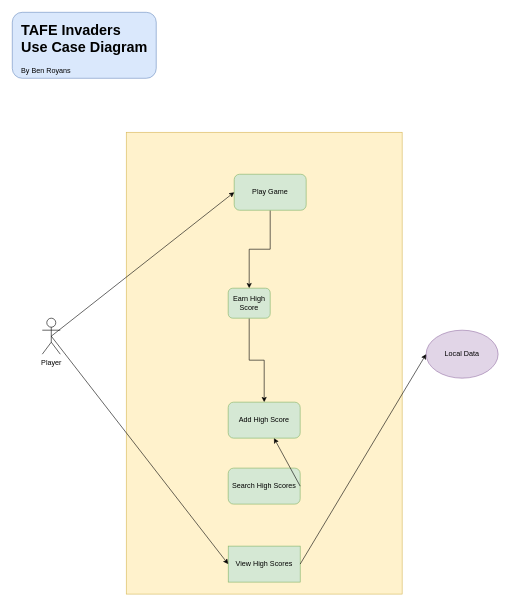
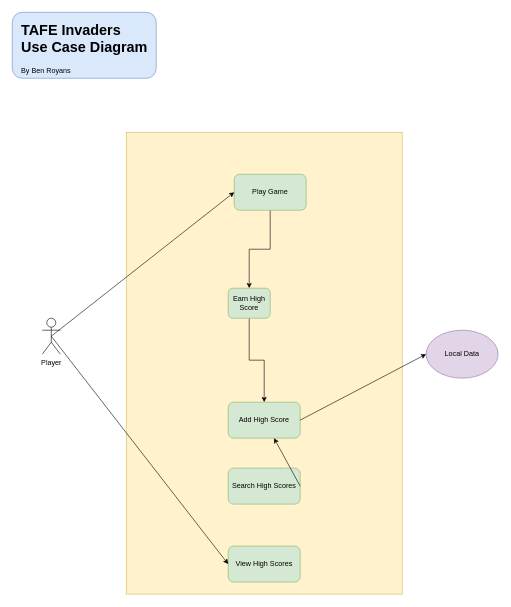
edge "Add High Score" -> "Local Data": added
edge "View High Scores" -> "Local Data": removed
node "View High Scores": shape rectangle -> rounded rectangle
